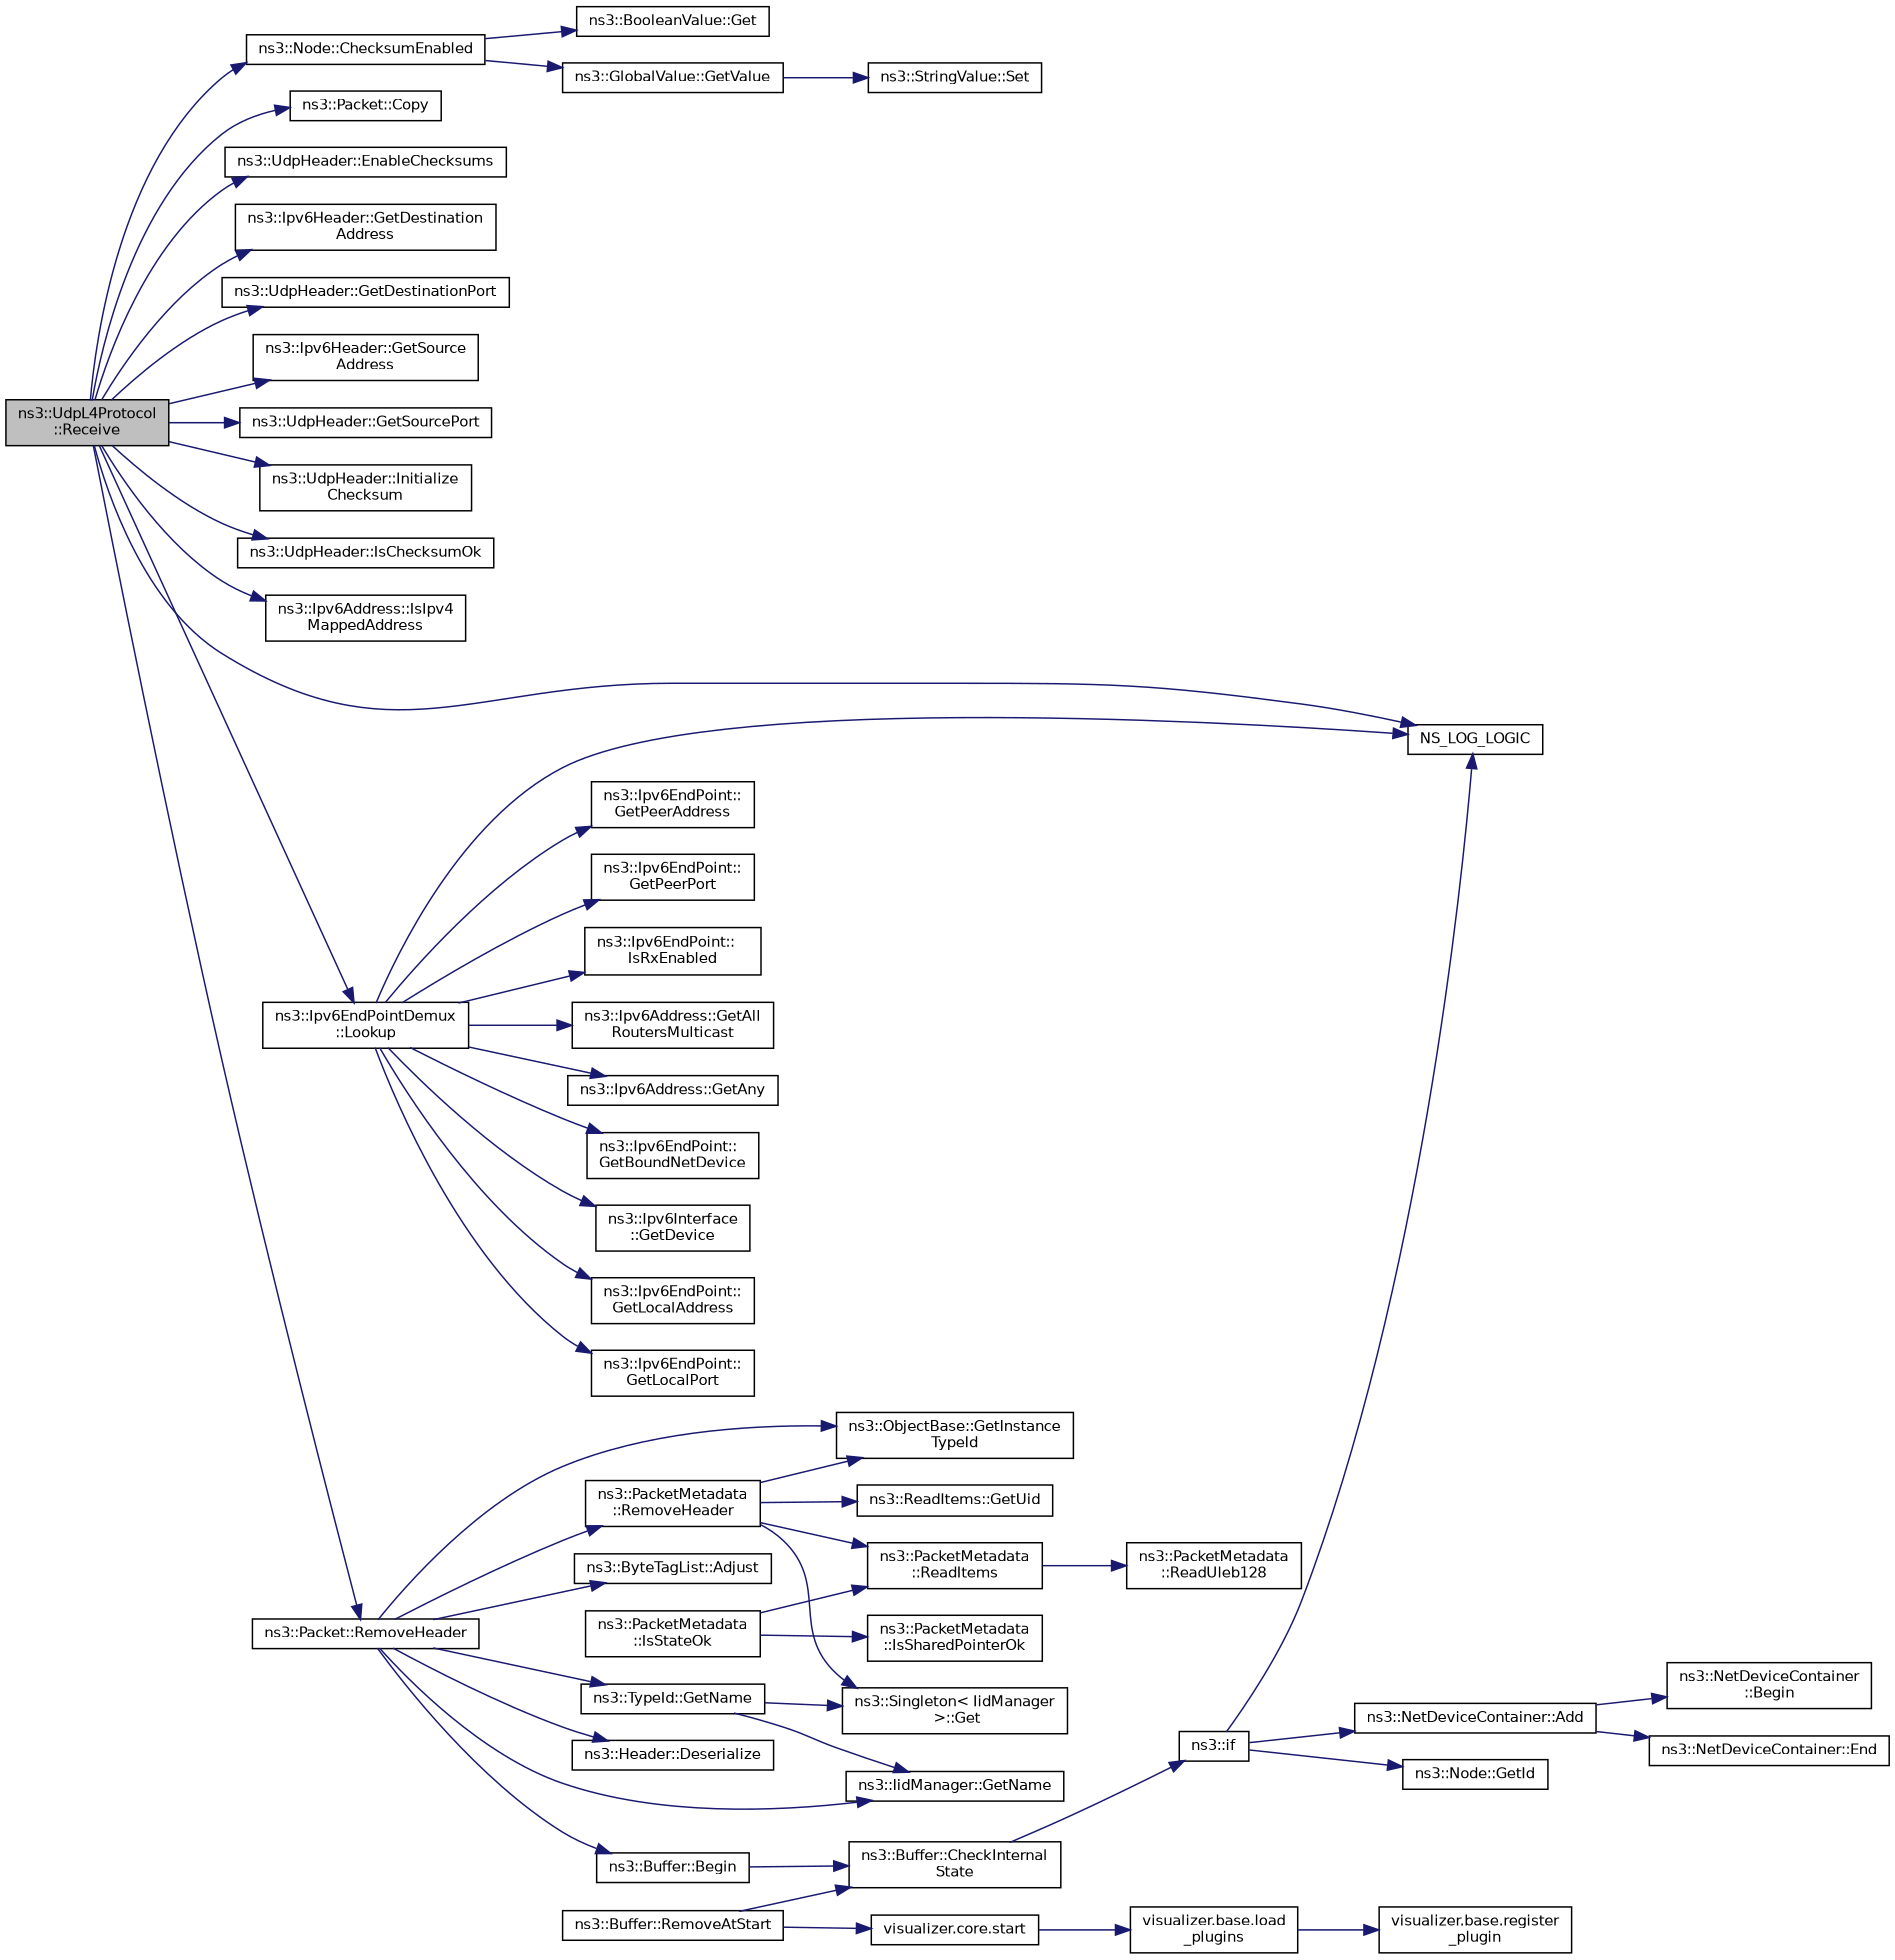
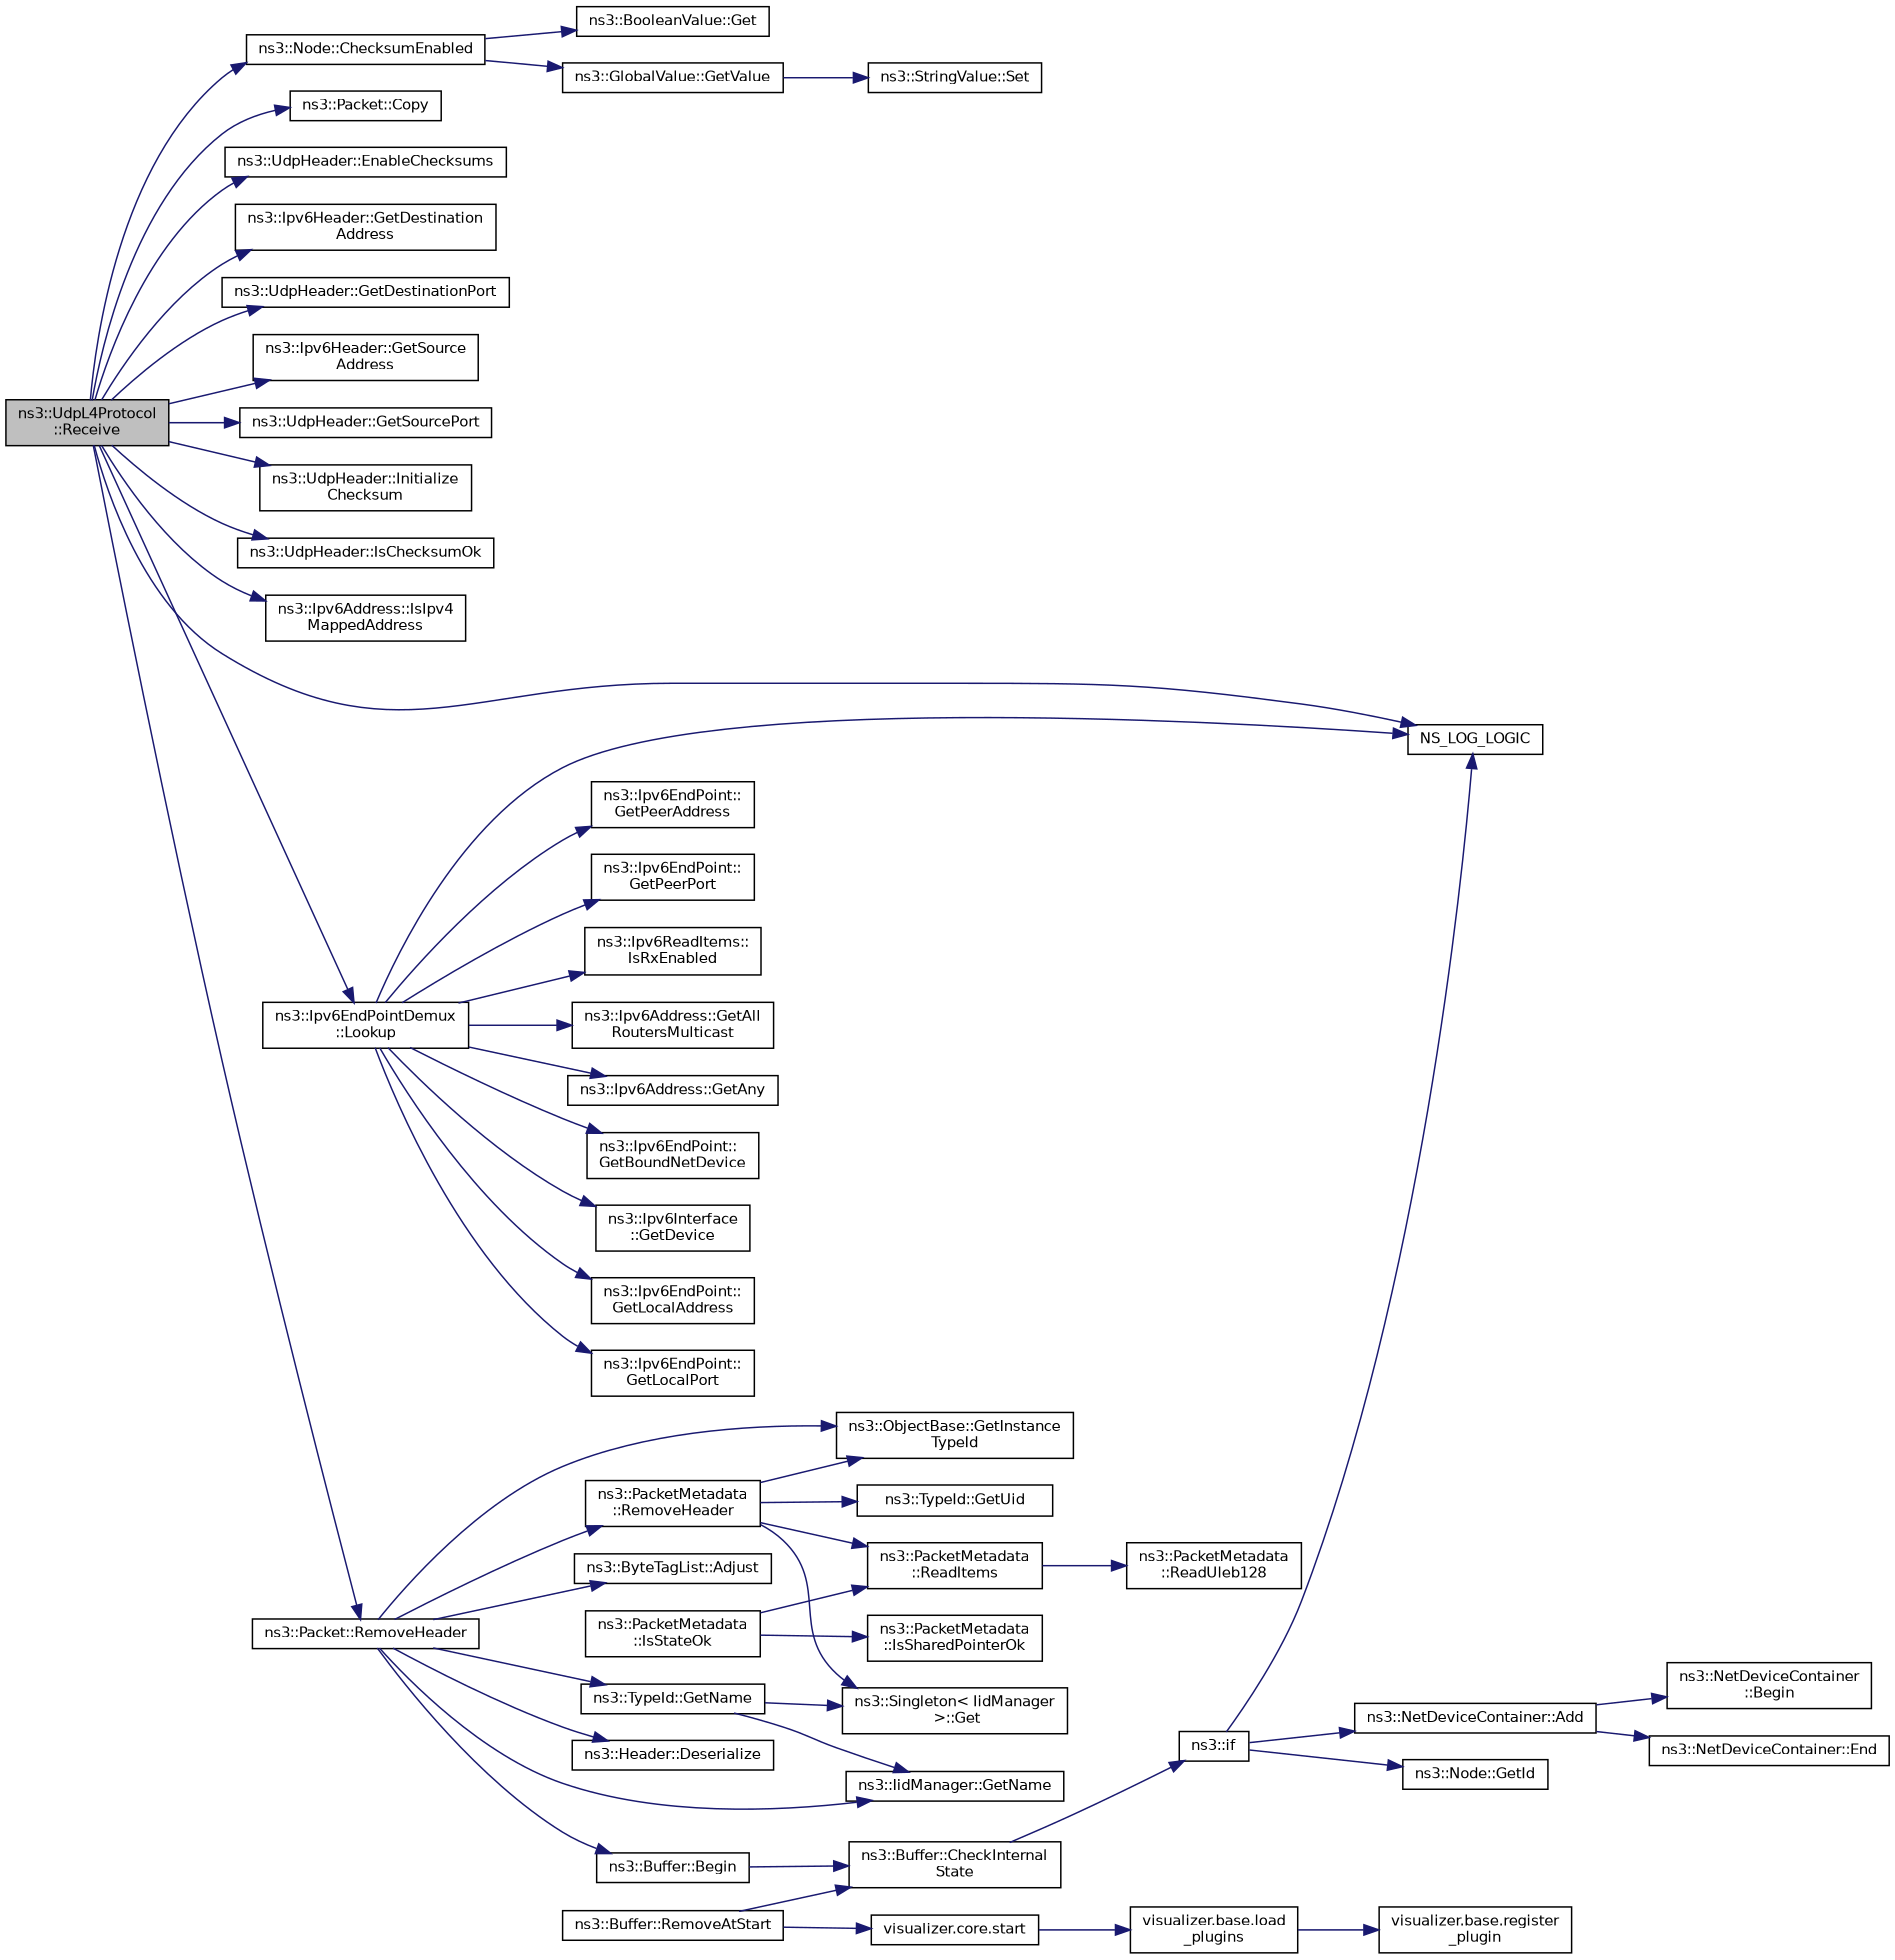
node "ns3::Ipv6EndPoint:: IsRxEnabled": label "ns3::Ipv6EndPoint:: IsRxEnabled" -> "ns3::Ipv6ReadItems:: IsRxEnabled"
node "ns3::ReadItems::GetUid": label "ns3::ReadItems::GetUid" -> "ns3::TypeId::GetUid"
